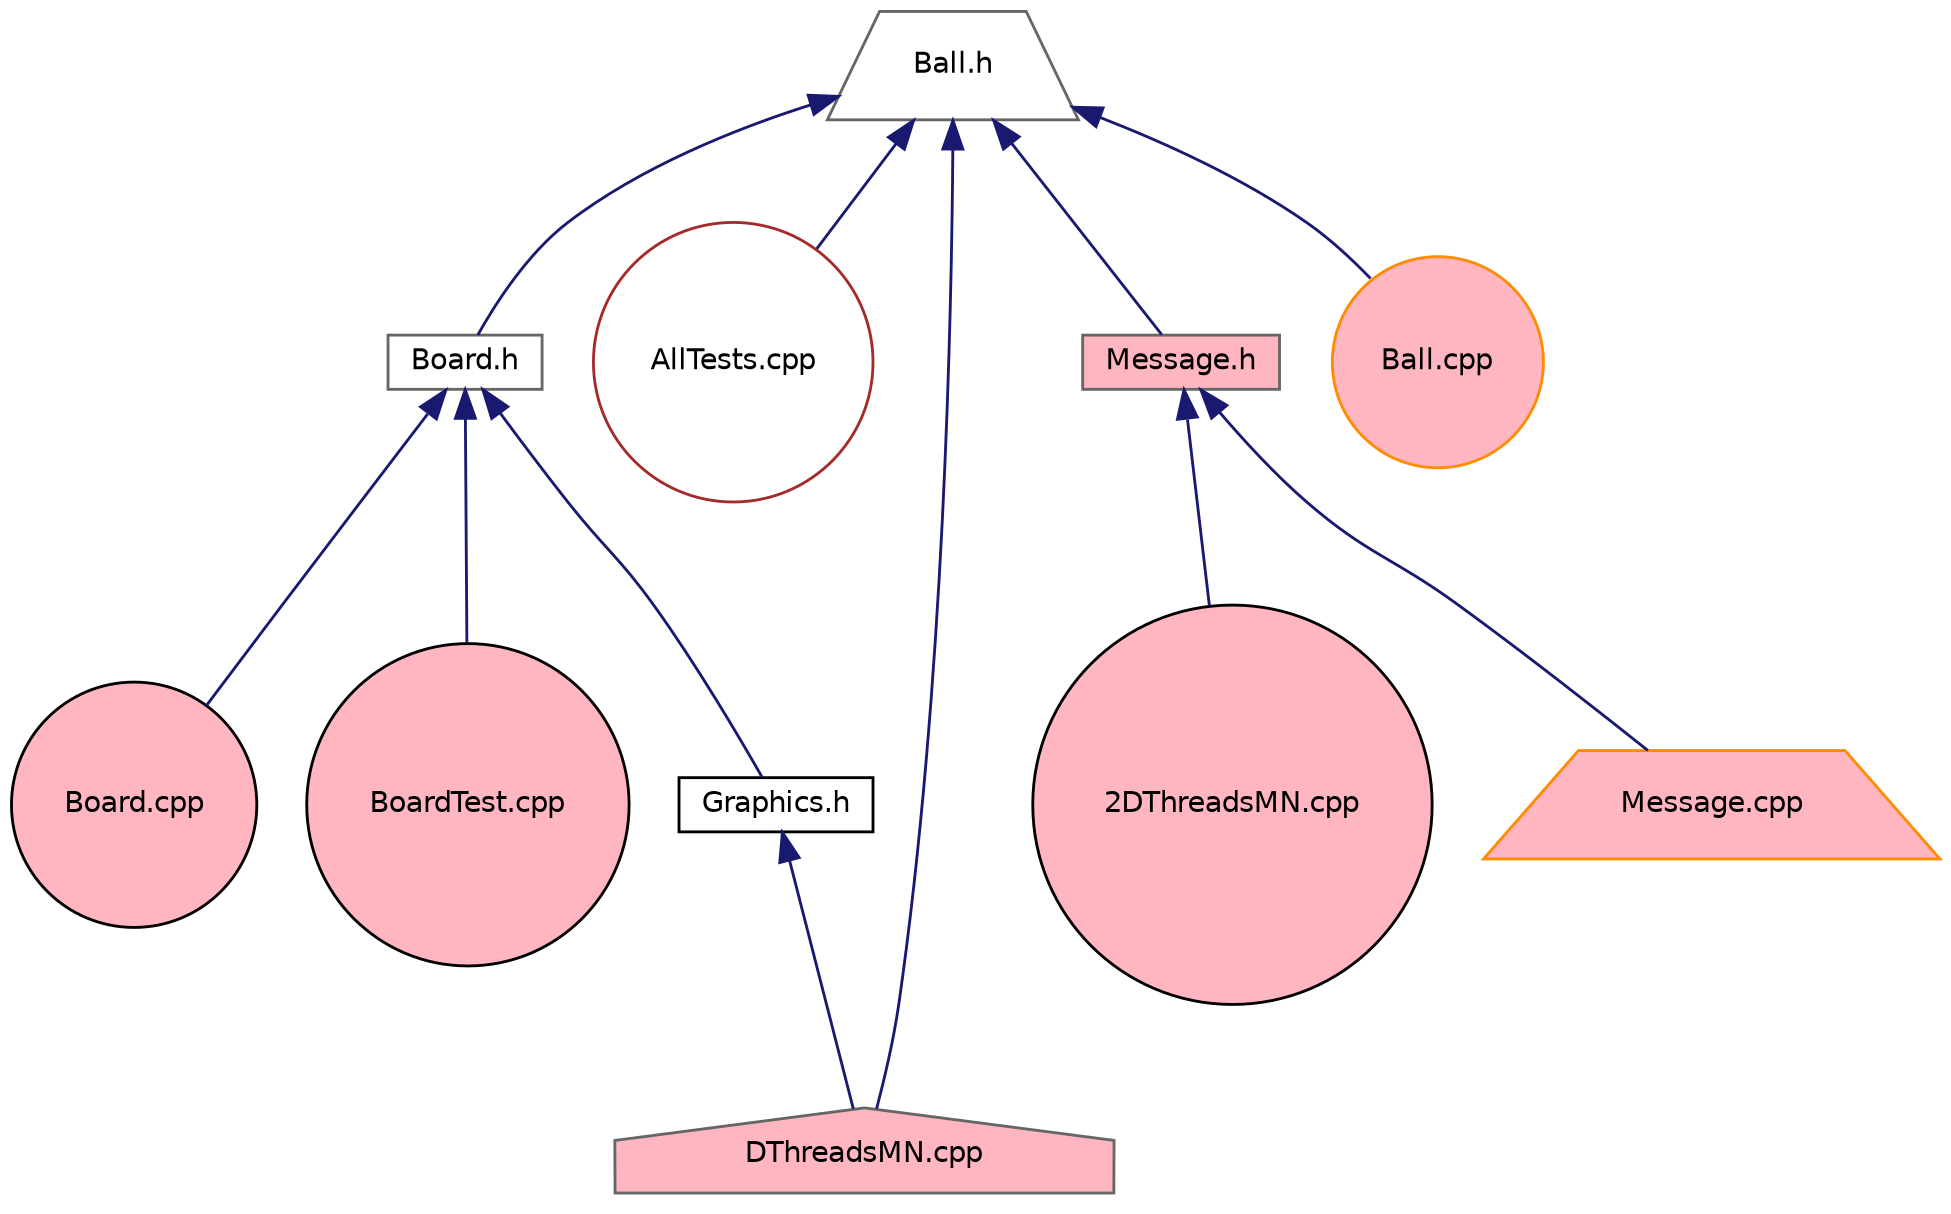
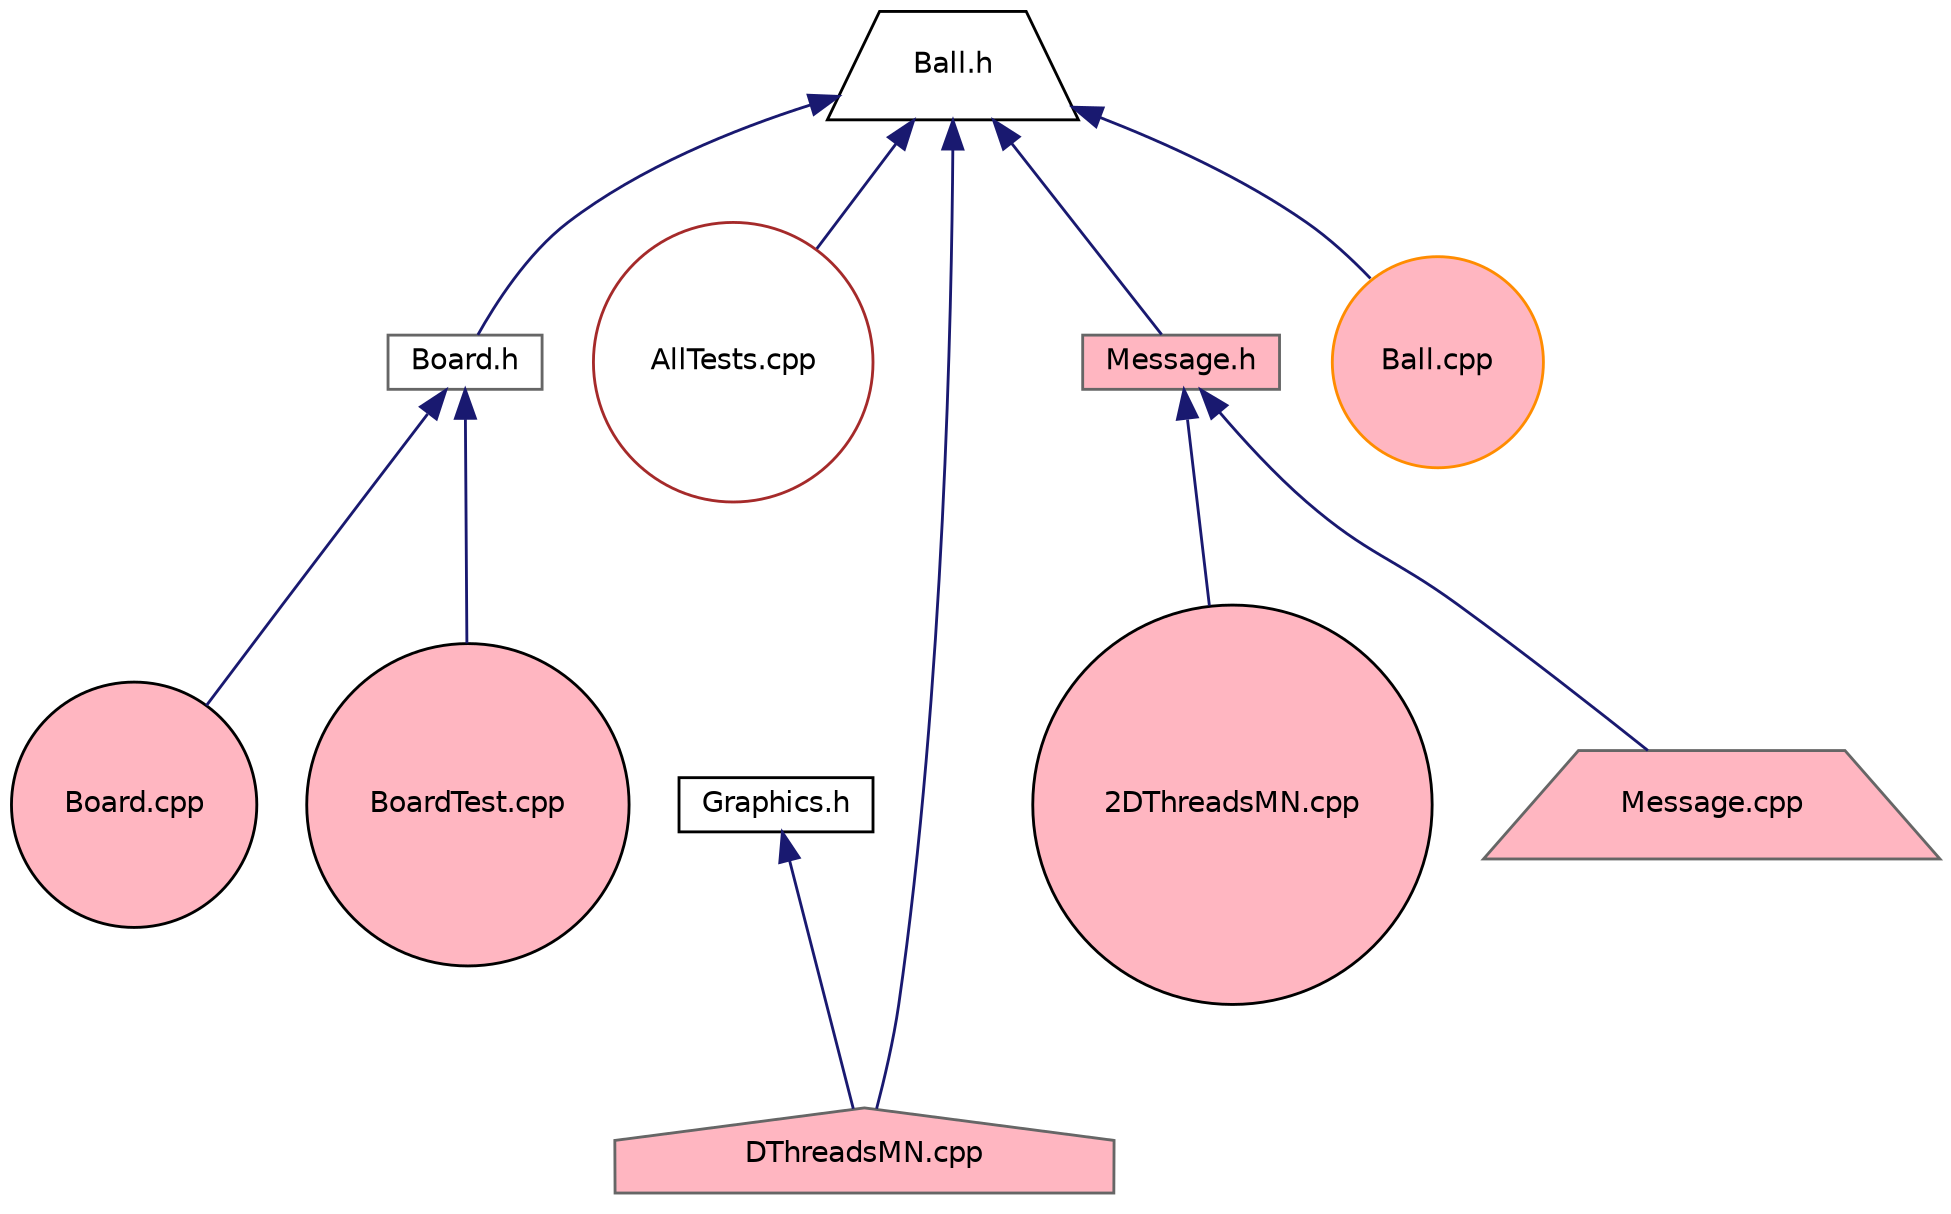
node "Ball.h": color gray40 -> black
edge "Graphics.h" -> "Board.h": removed
node "Message.cpp": color darkorange -> gray40
